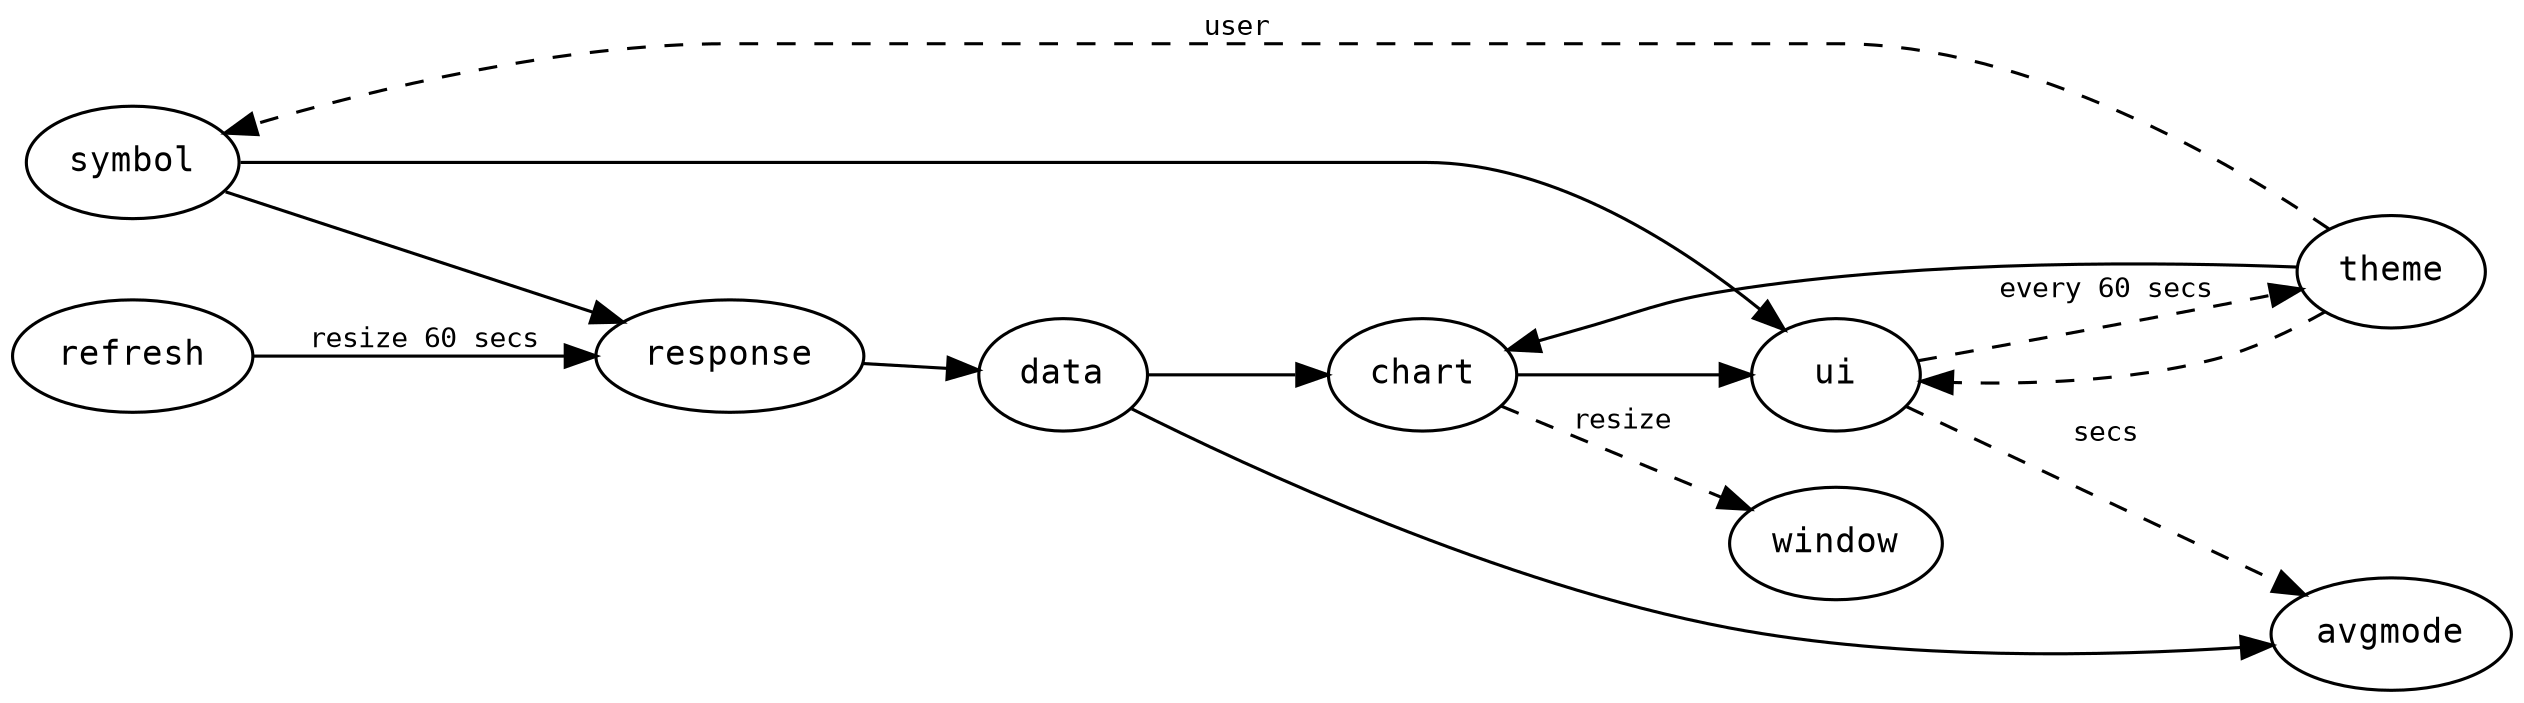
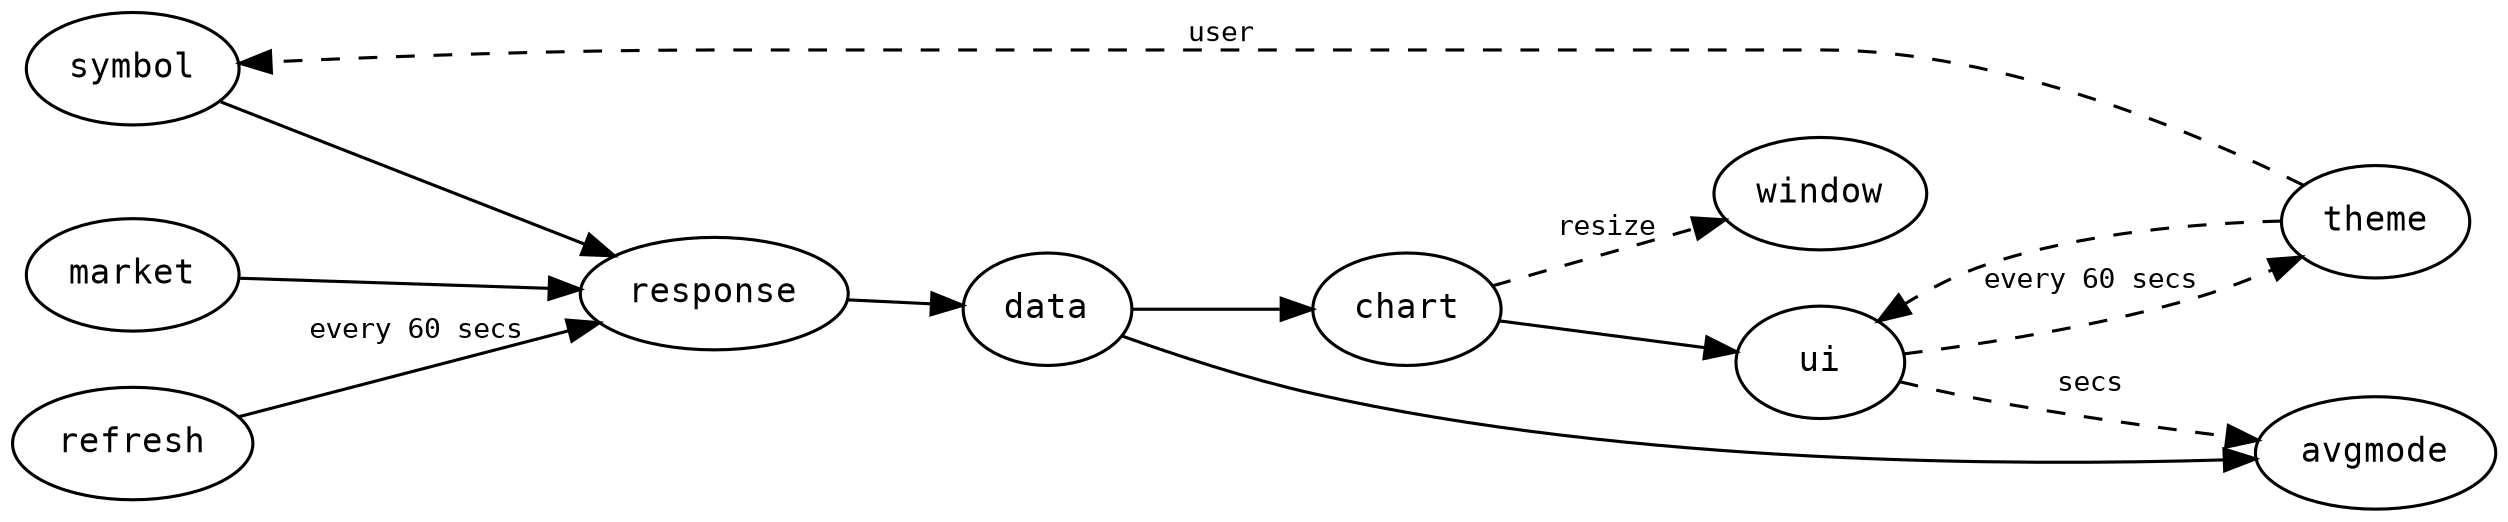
edge "symbol" -> "ui": removed
edge "theme" -> "chart": removed
node "market": added
edge "refresh" -> "response": label "resize 60 secs" -> "every 60 secs"
